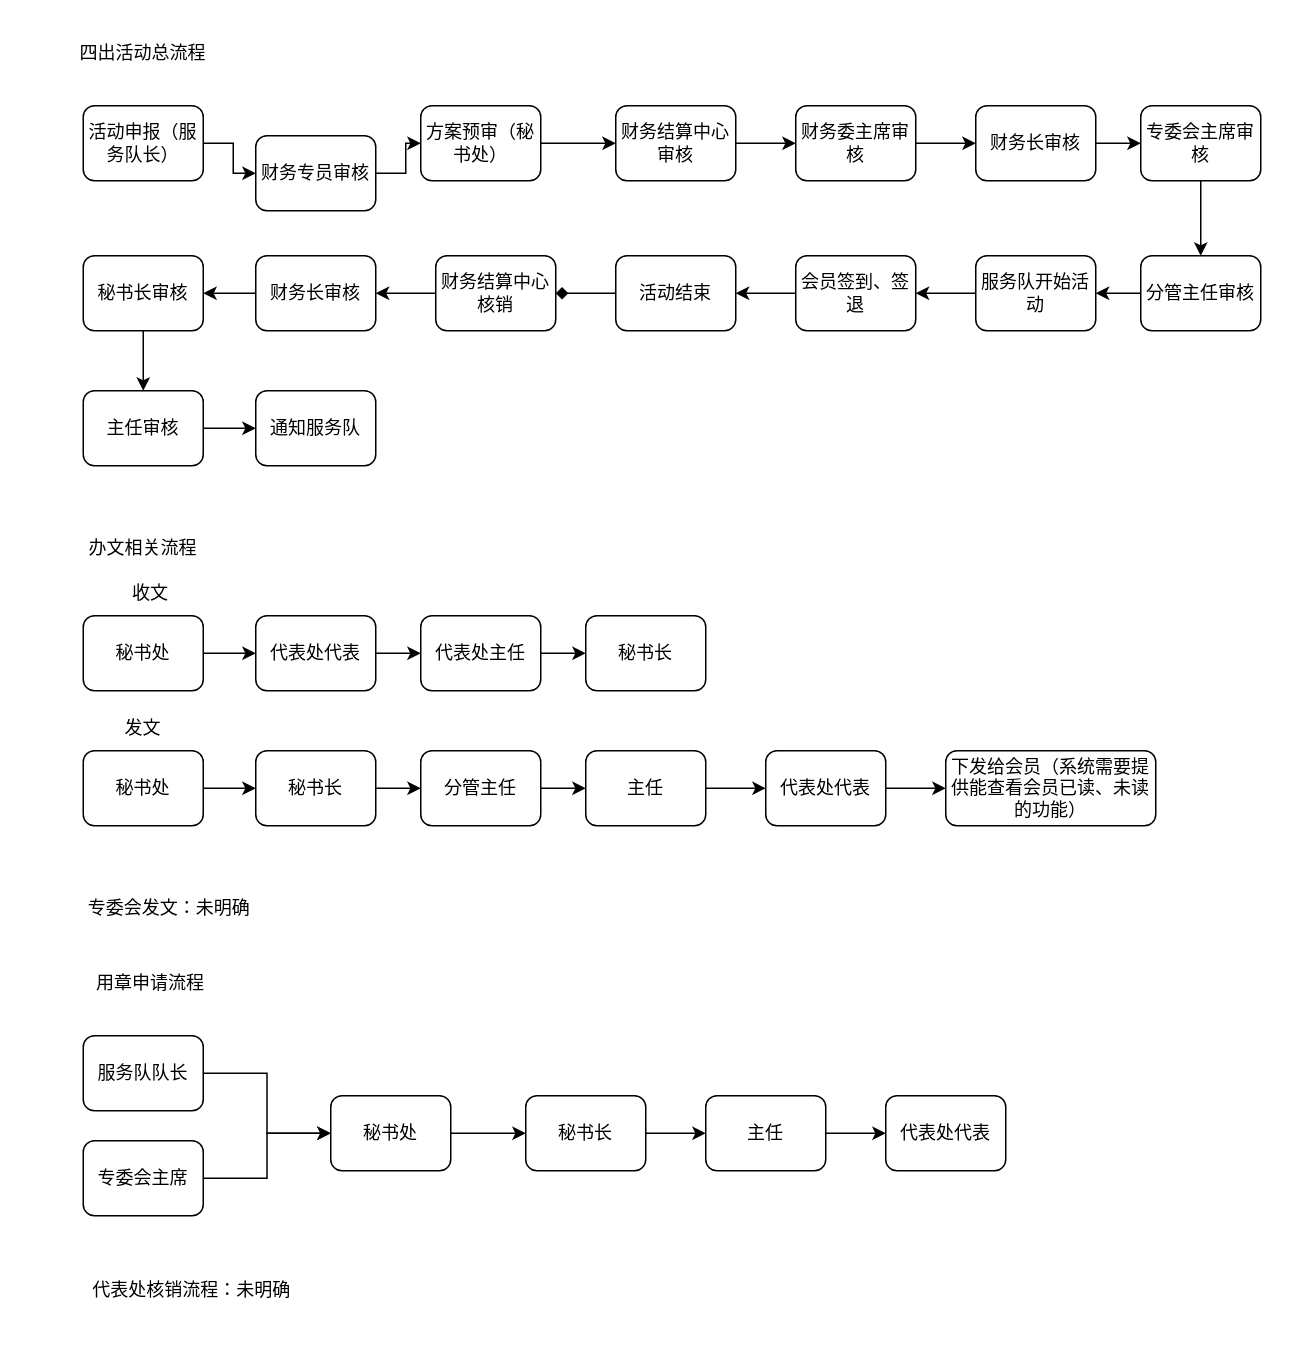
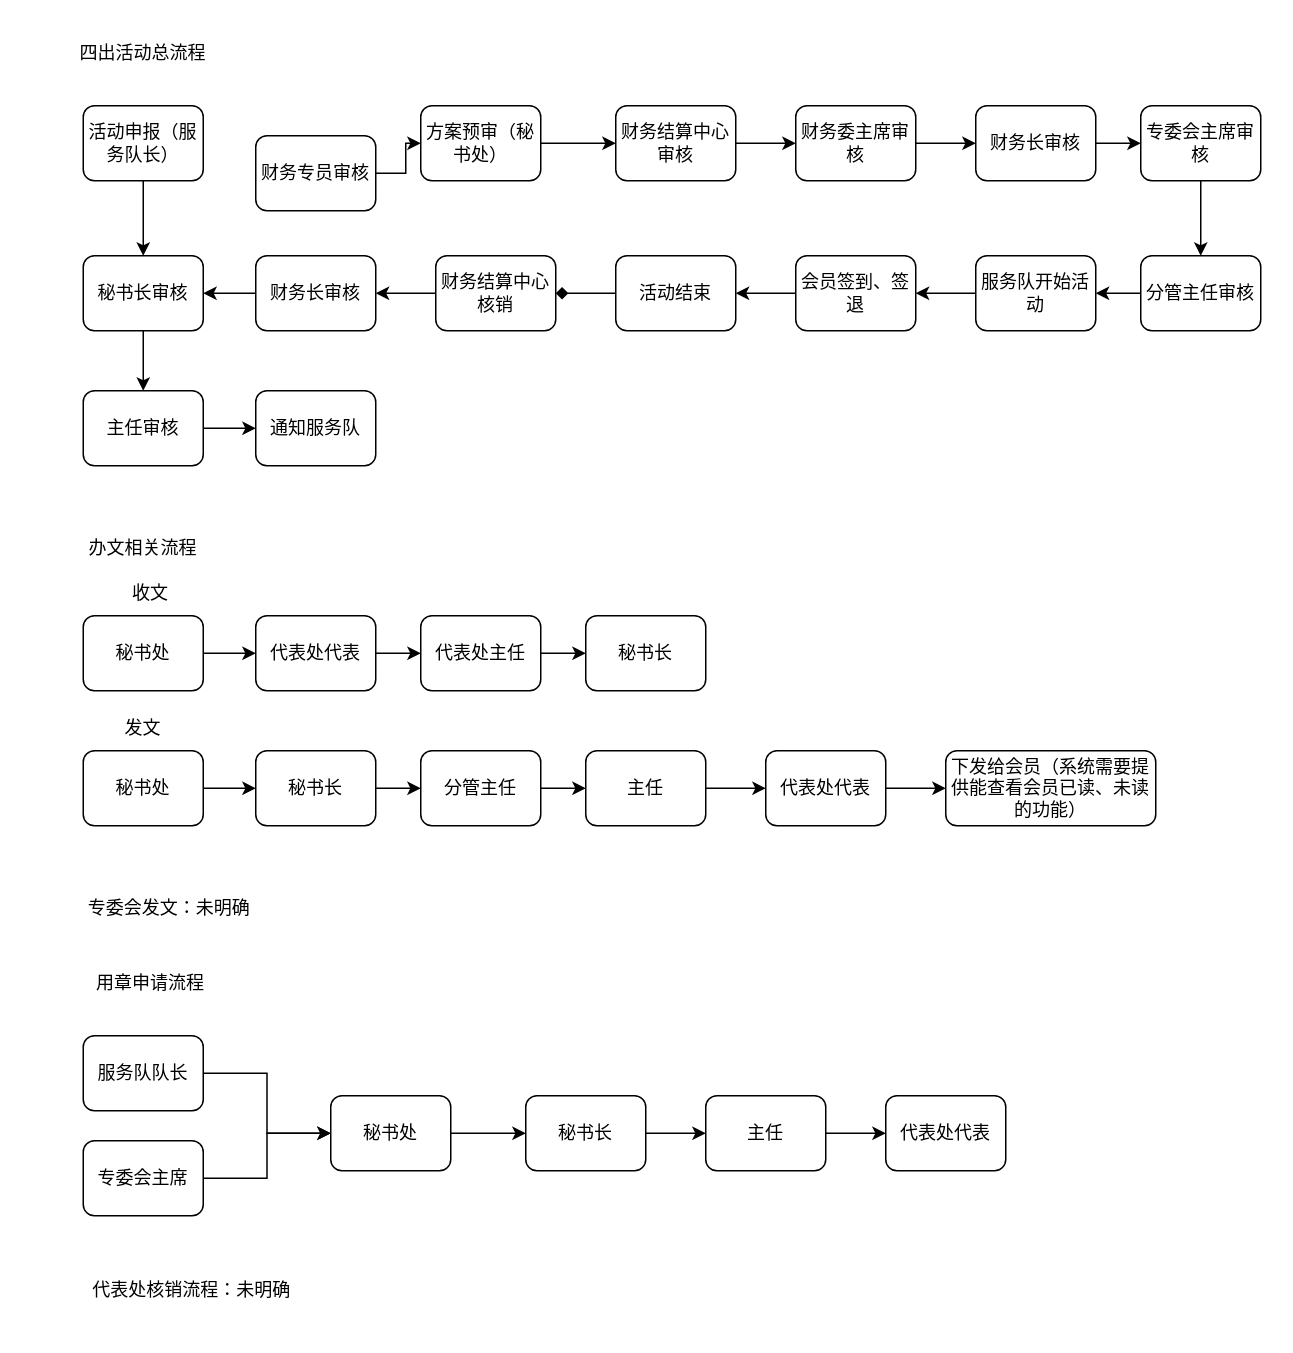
edge "活动申报（服务队长）" -> "财务专员审核": now "活动申报（服务队长）" -> "秘书长审核"
